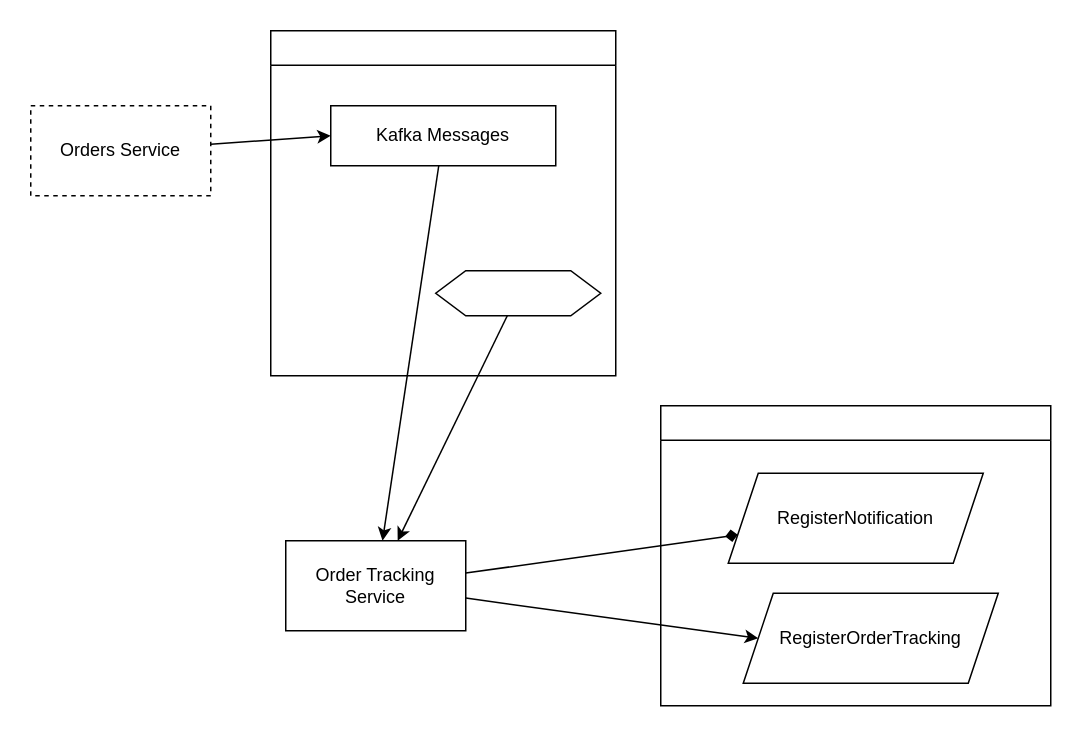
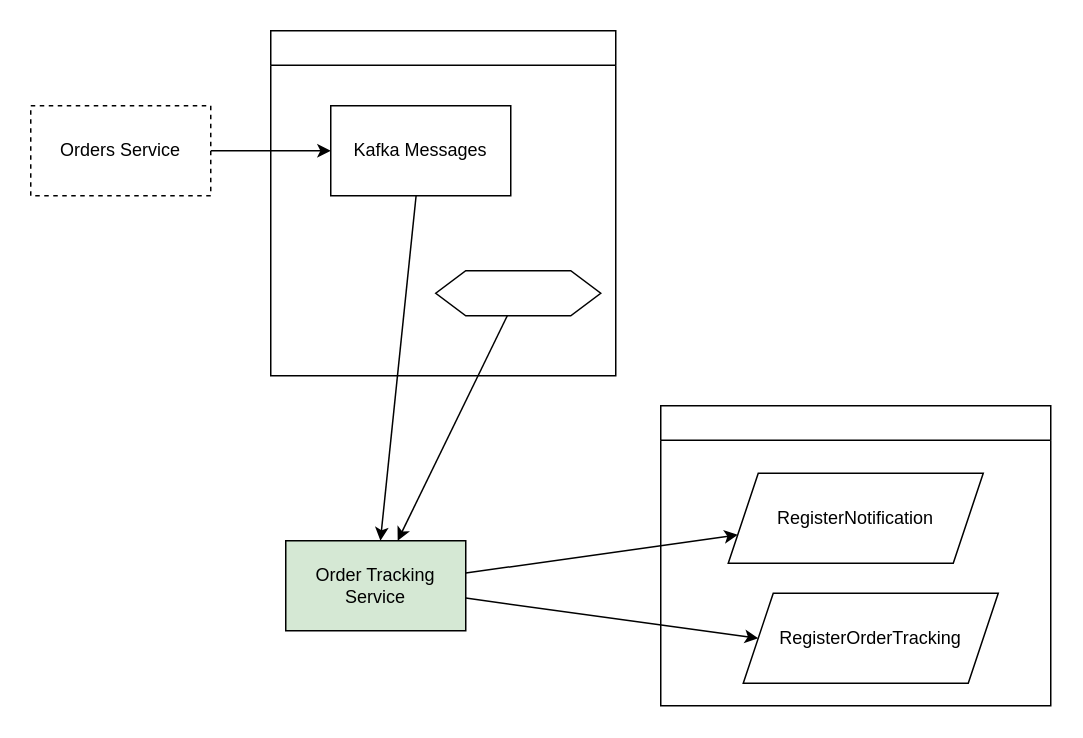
node "Orders Broker": label "Orders Broker" -> "Message Broker"
node "Kafka Messages": size 225x60 -> 180x90
edge "Order Tracking Service" -> "RegisterNotification": arrowhead diamond -> classic
node "Order Tracking Service": fillcolor #ffffff -> #d5e8d4
